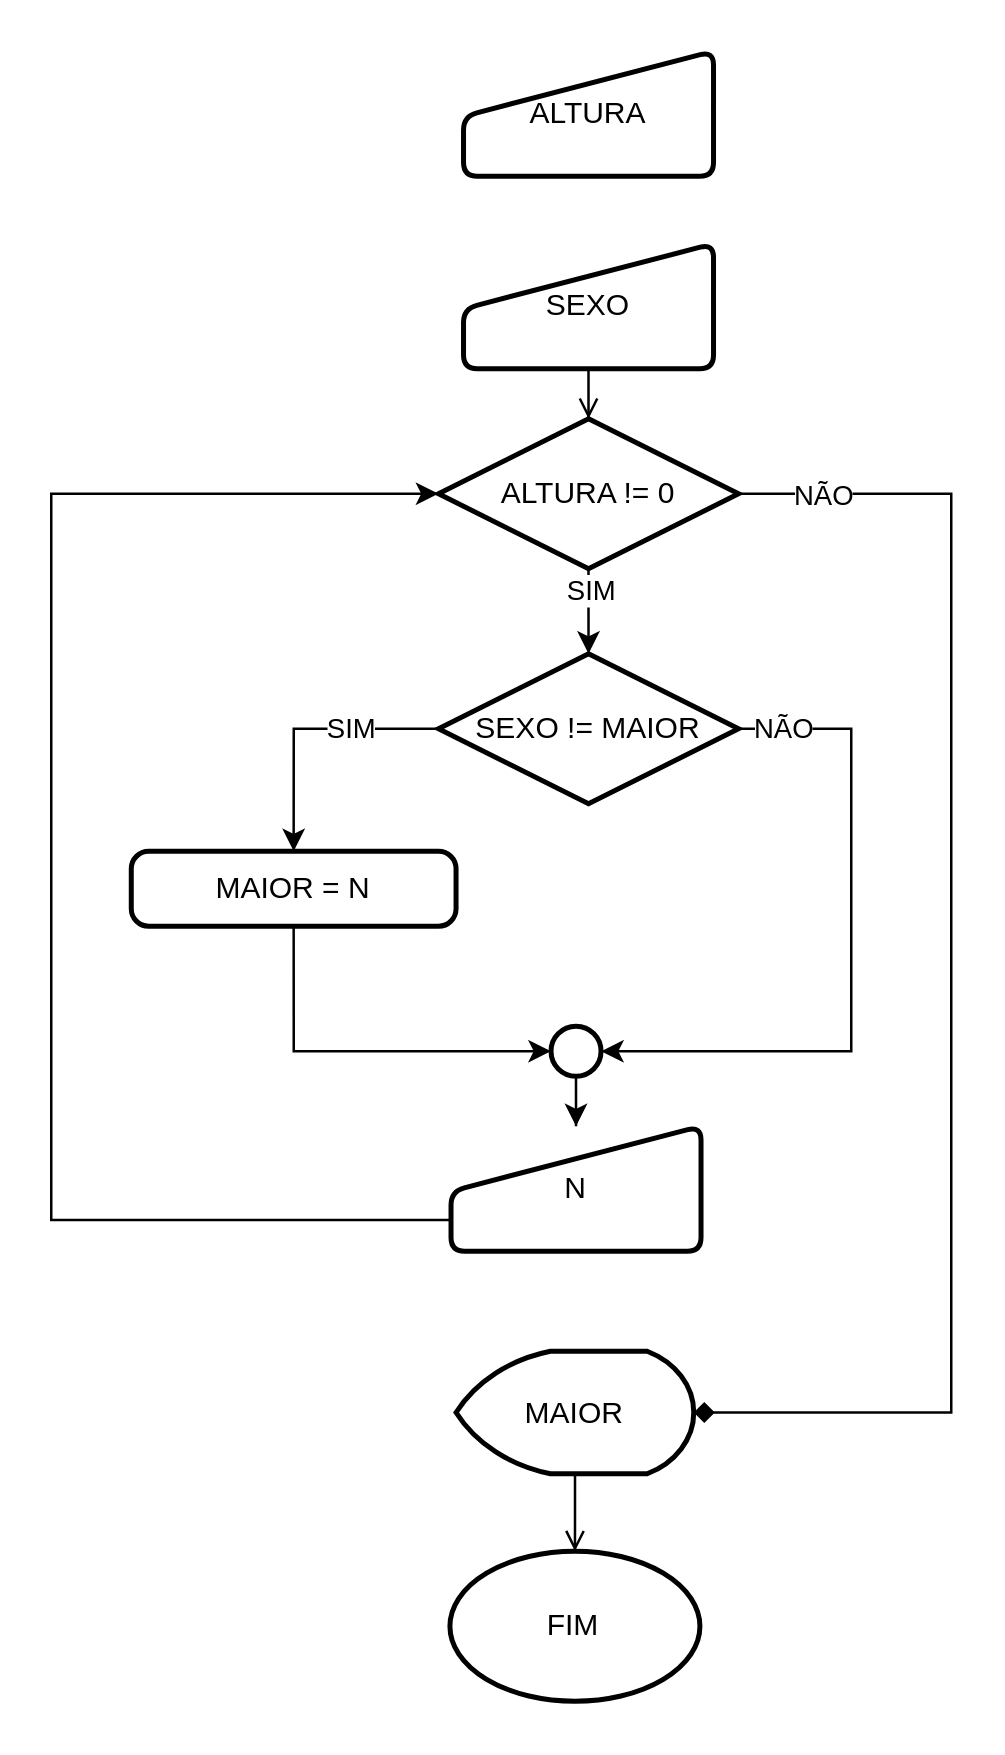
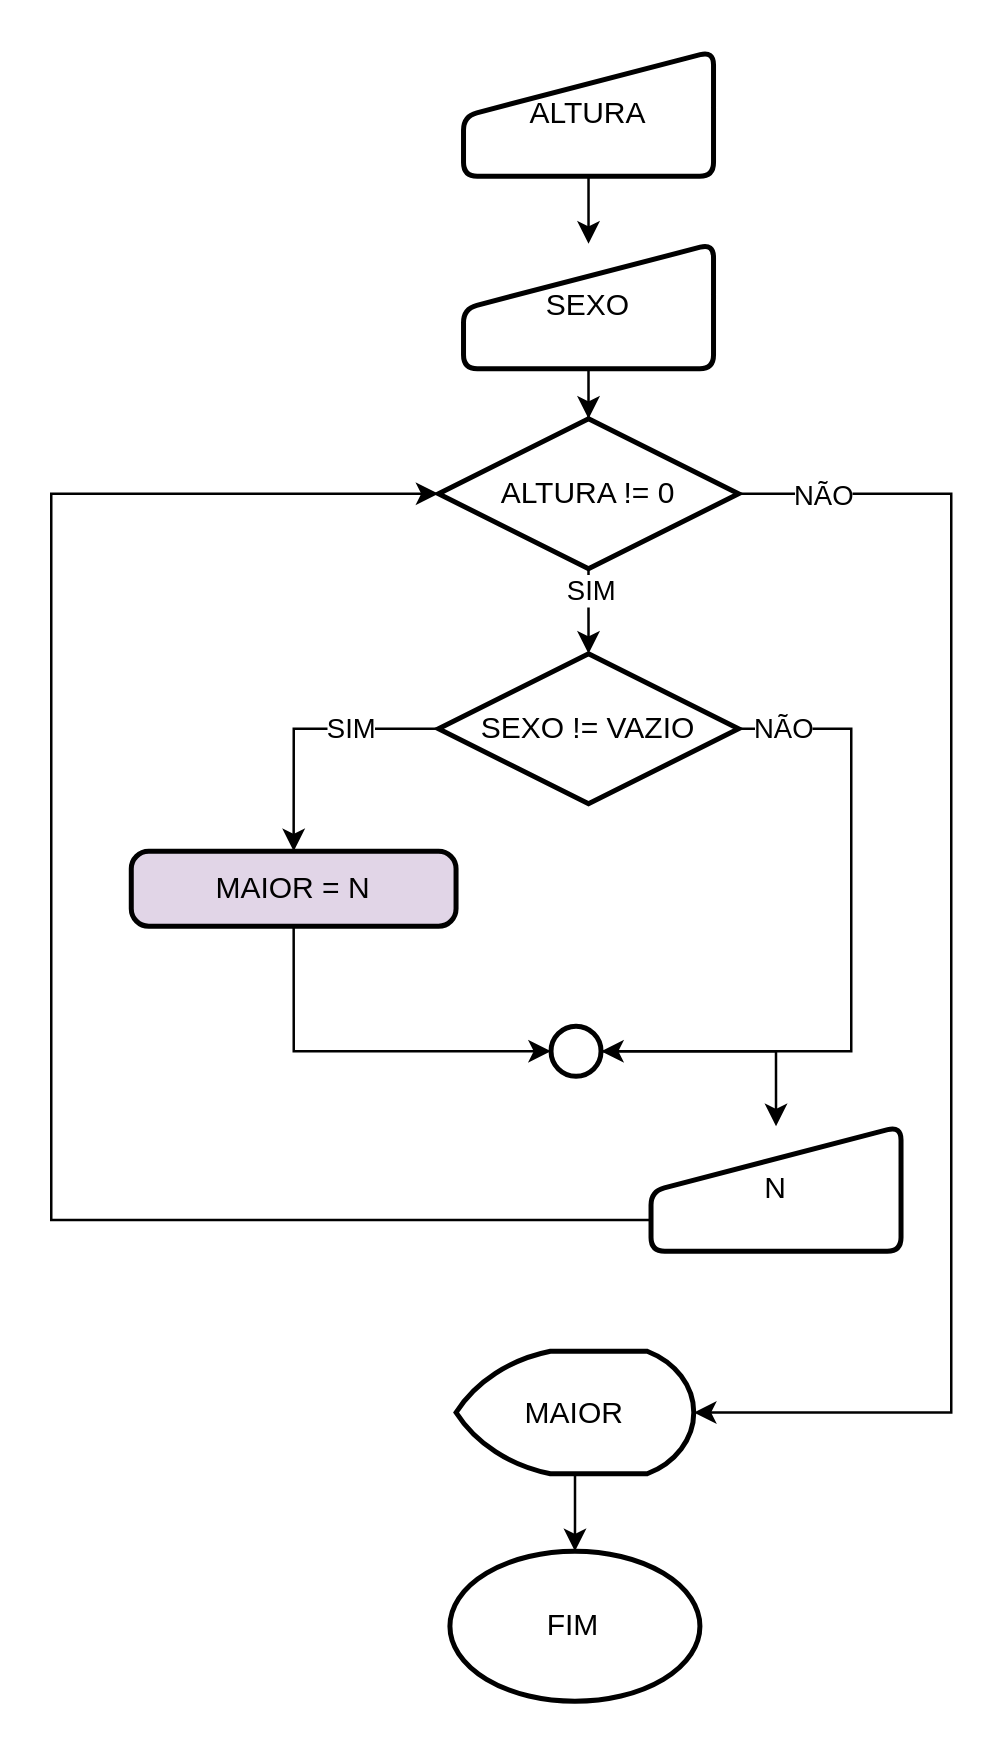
edge "ALTURA" -> "SEXO": added
edge "SEXO" -> "ALTURA != 0": arrowhead open -> classic
node "SEXO != MAIOR": label "SEXO != MAIOR" -> "SEXO != VAZIO"
node "MAIOR = N": fillcolor #ffffff -> #e1d5e7
node "N": moved (576, 1189) -> (776, 1189)
edge "ALTURA != 0" -> "MAIOR": arrowhead diamond -> classic
edge "MAIOR" -> "FIM": arrowhead open -> classic
